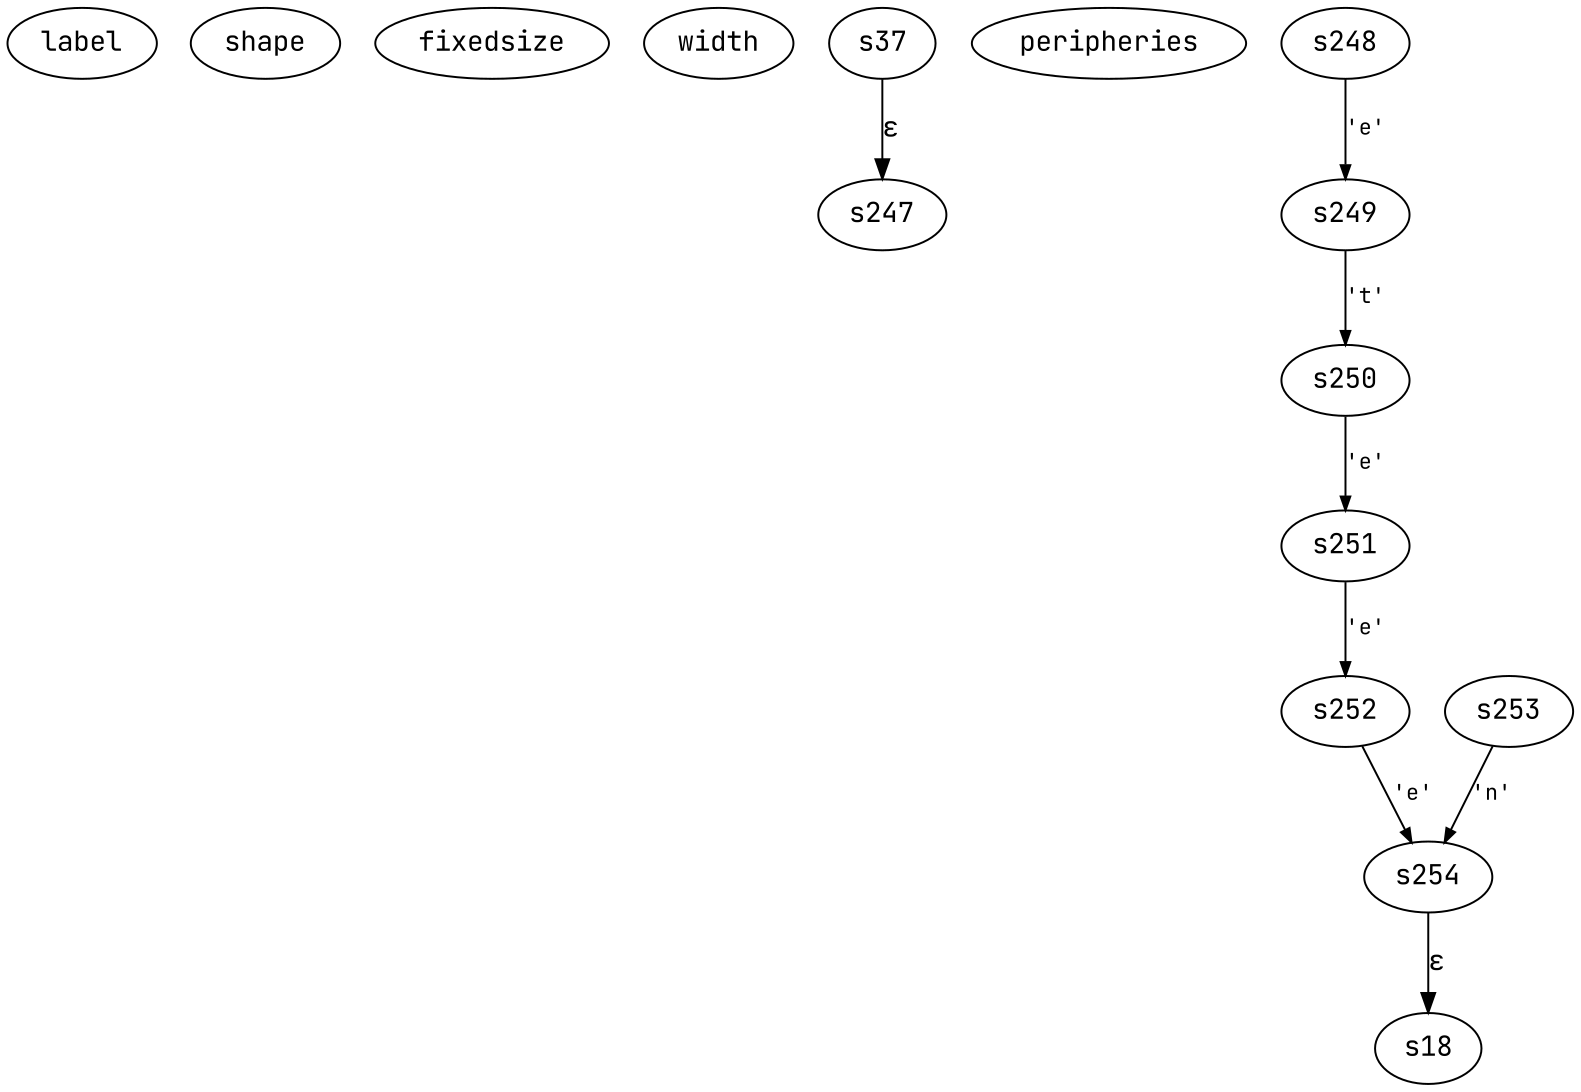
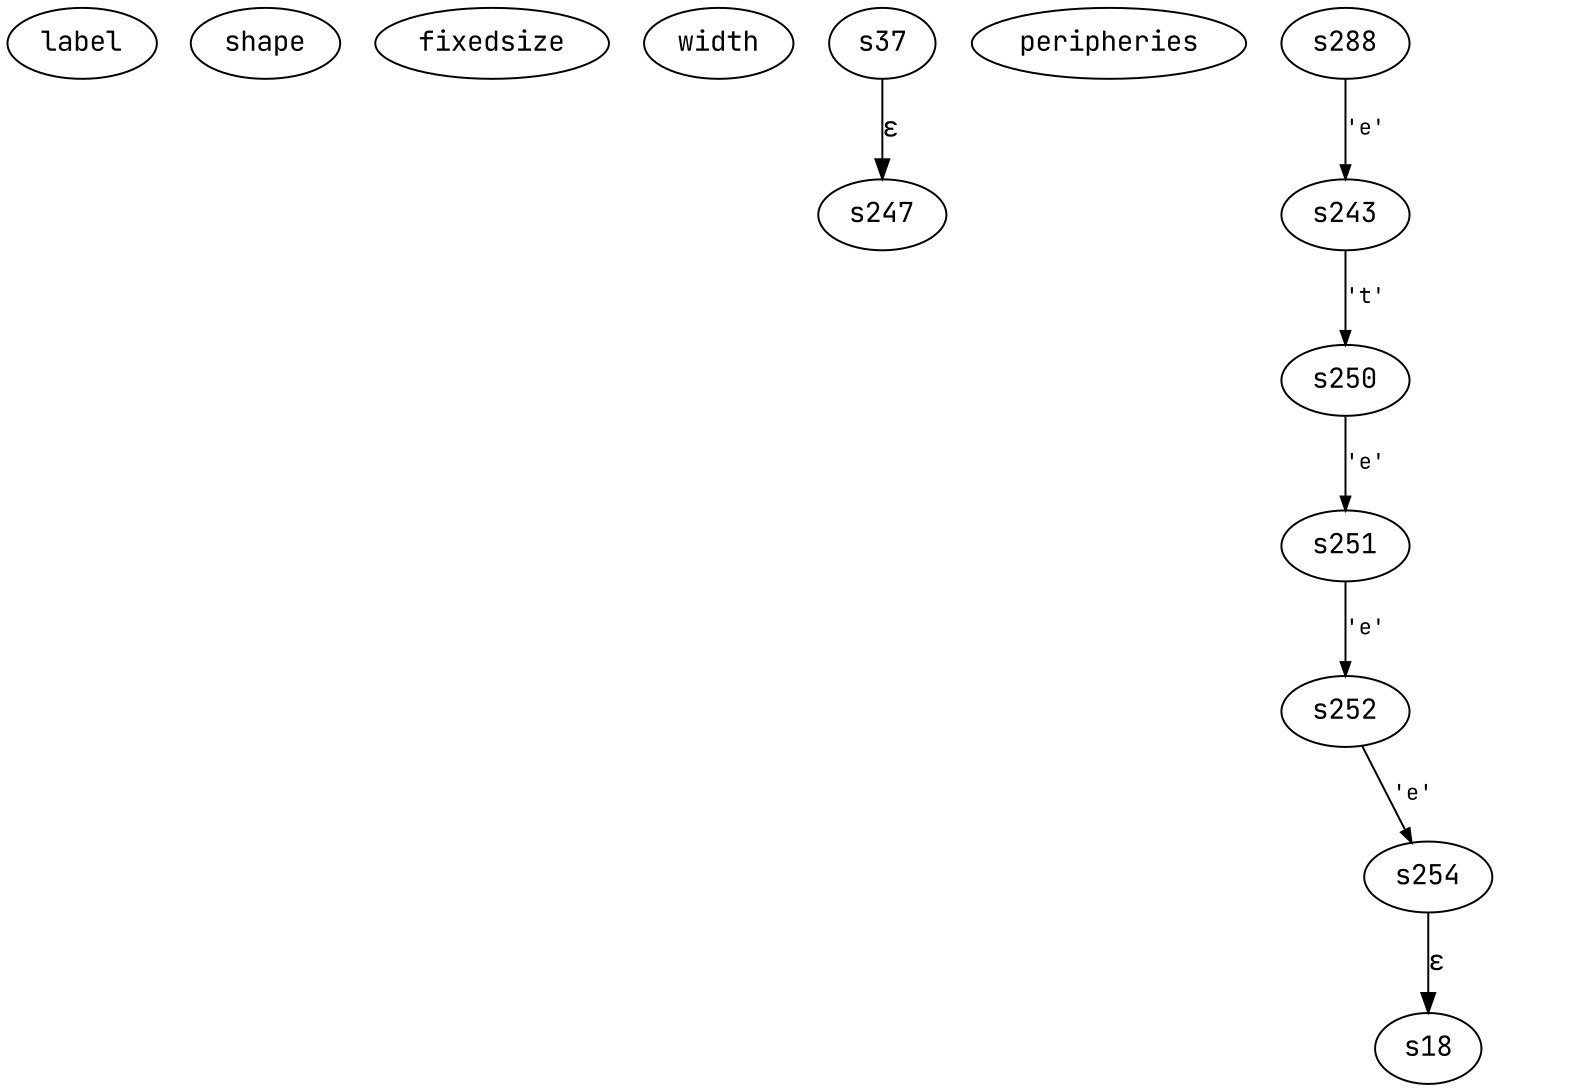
node "s248": label "s248" -> "s288"
node "s249": label "s249" -> "s243"
node "s253": removed
